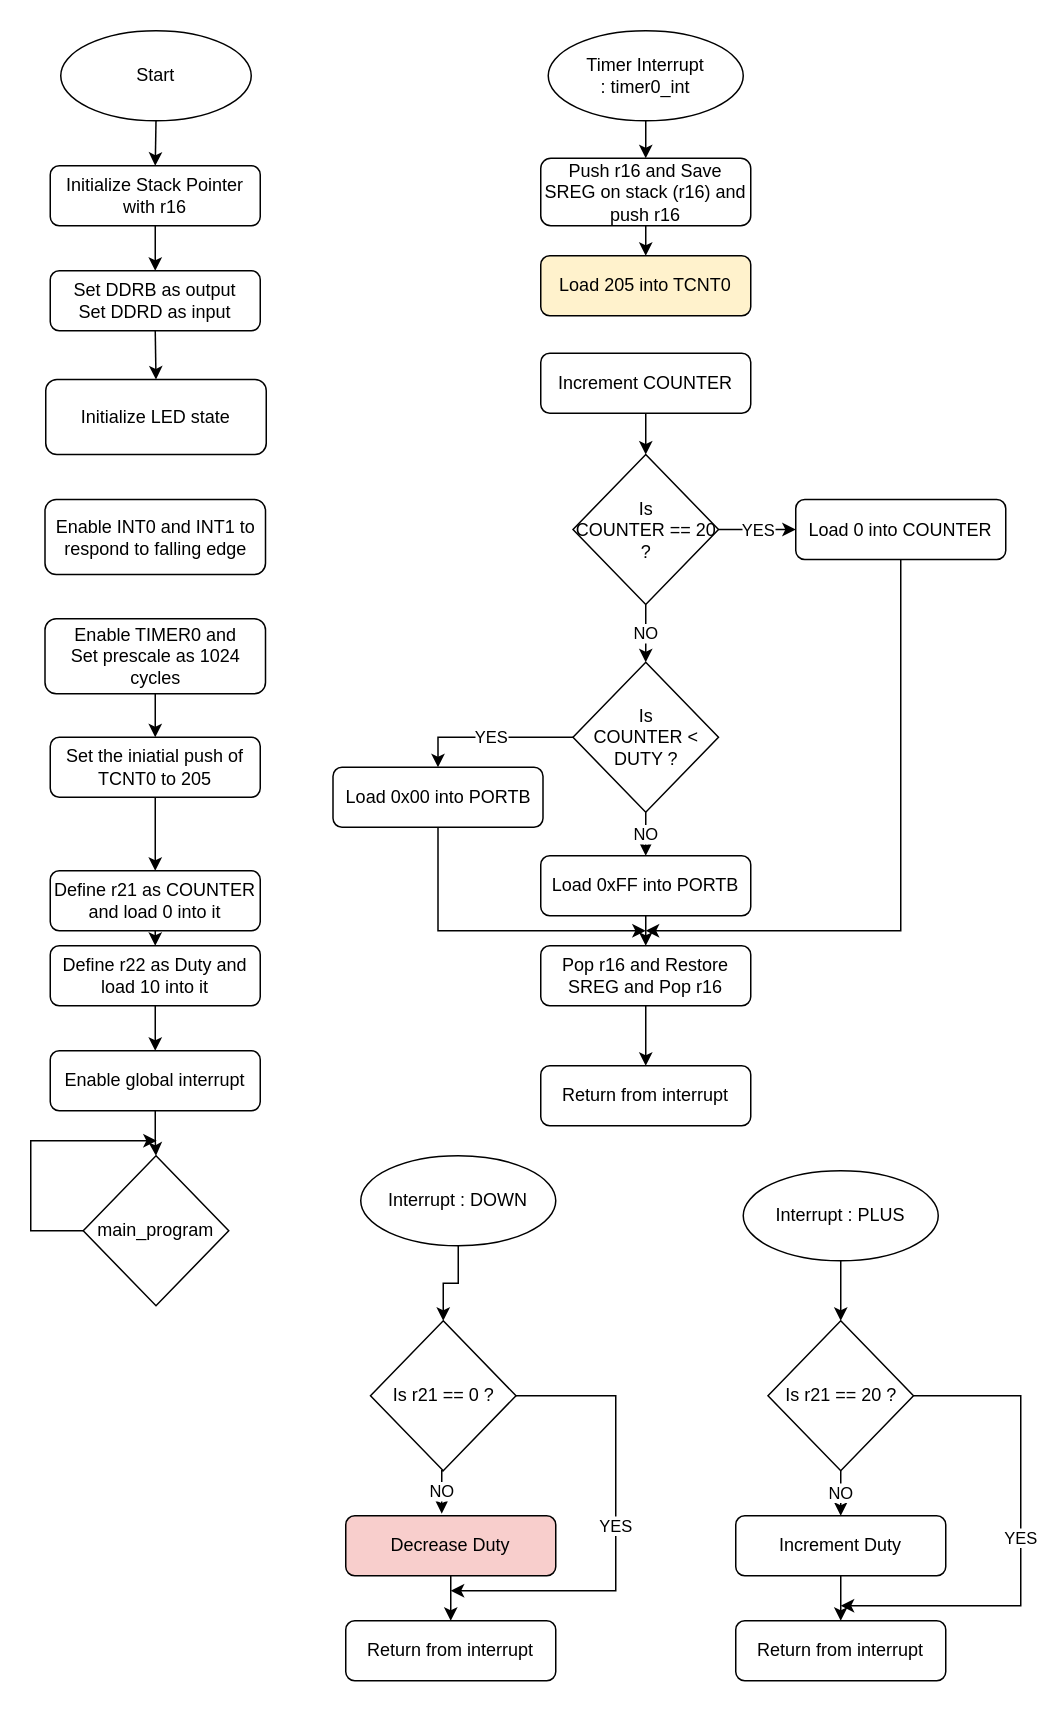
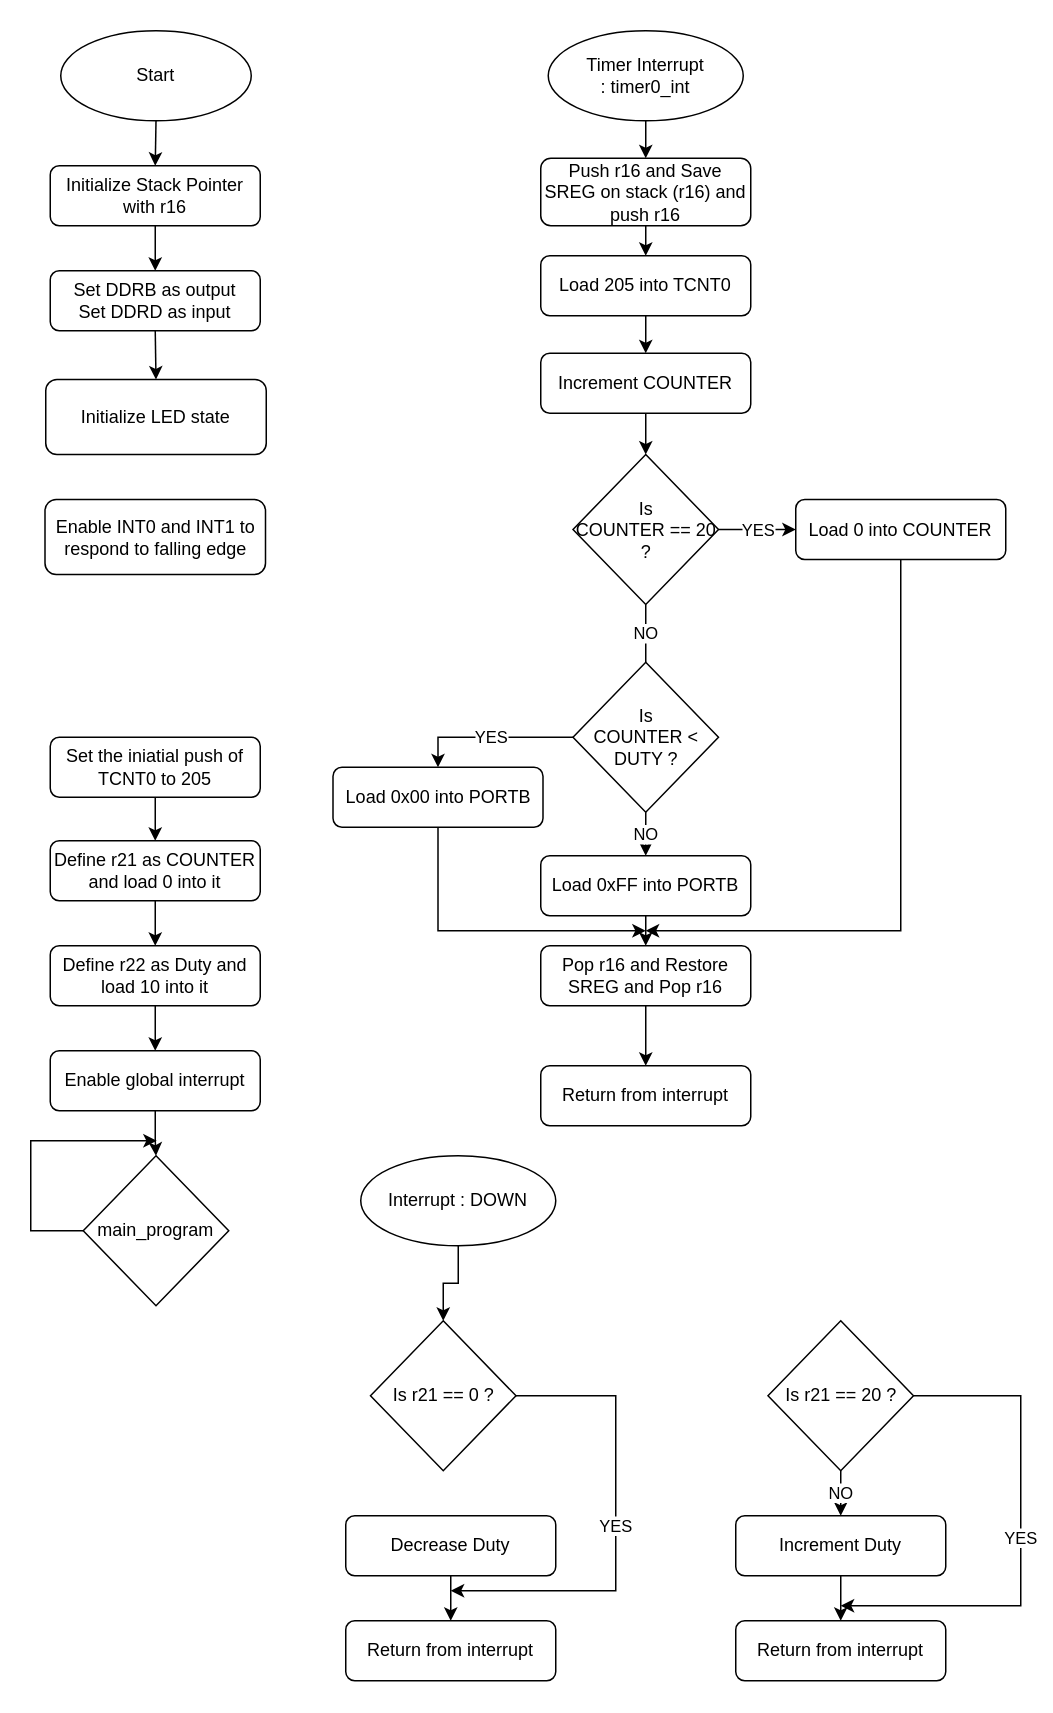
node "Load 205 into TCNT0": fillcolor #fff2cc -> #ffffff
edge "Load 205 into TCNT0" -> "Increment COUNTER": added
edge "Is COUNTER == 20 ?" -> "Is COUNTER < DUTY ?": arrowhead classic -> none
node "Enable TIMER0 and Set prescale as 1024 cycles": removed
edge "Enable TIMER0 and Set prescale as 1024 cycles" -> "Set the iniatial push of TCNT0 to 205": removed
node "Define r21 as COUNTER and load 0 into it": moved (155, 901) -> (155, 871)
node "Interrupt : PLUS": removed
edge "Interrupt : PLUS" -> "Is r21 == 20 ?": removed
edge "Is r21 == 0 ?" -> "Decrease Duty": removed, label "NO"
node "Decrease Duty": fillcolor #f8cecc -> #ffffff
